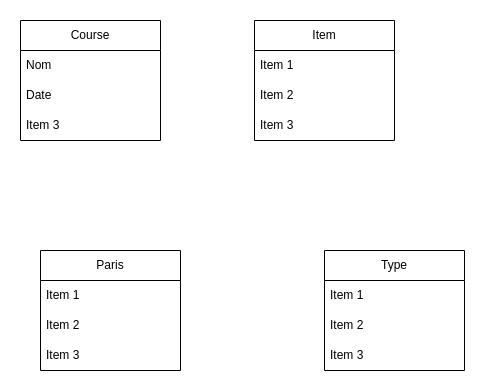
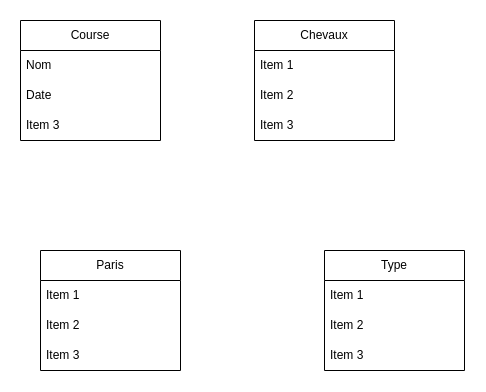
node "Item": label "Item" -> "Chevaux"
